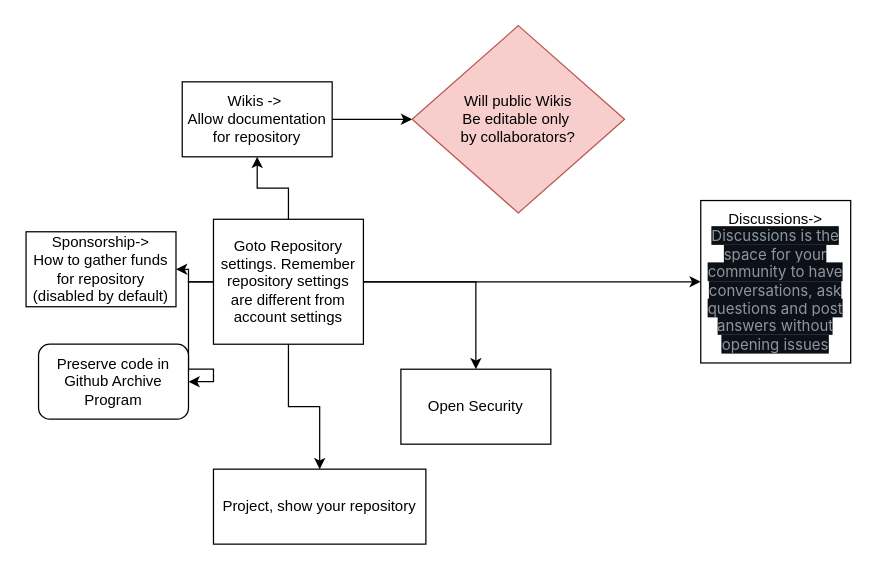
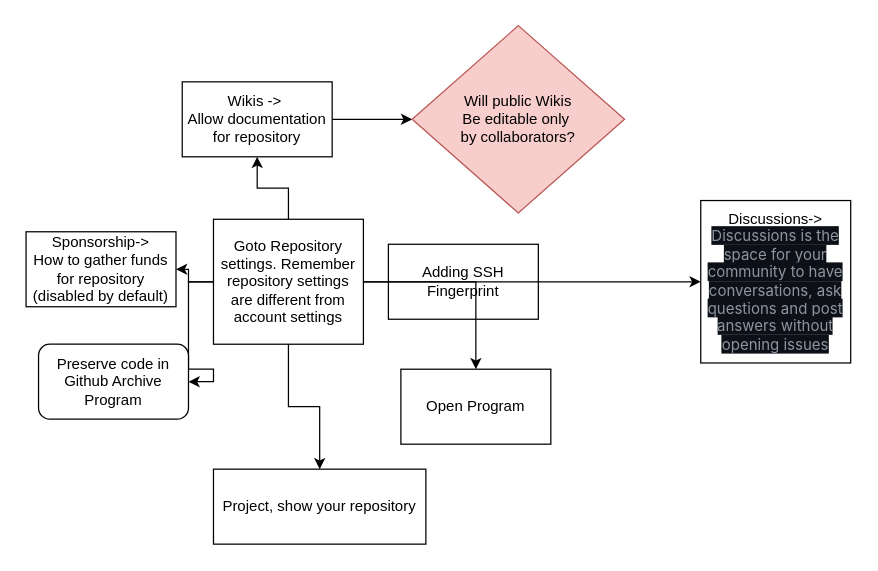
node "Adding SSH Fingerprint": added
node "Open Security": label "Open Security" -> "Open Program"
